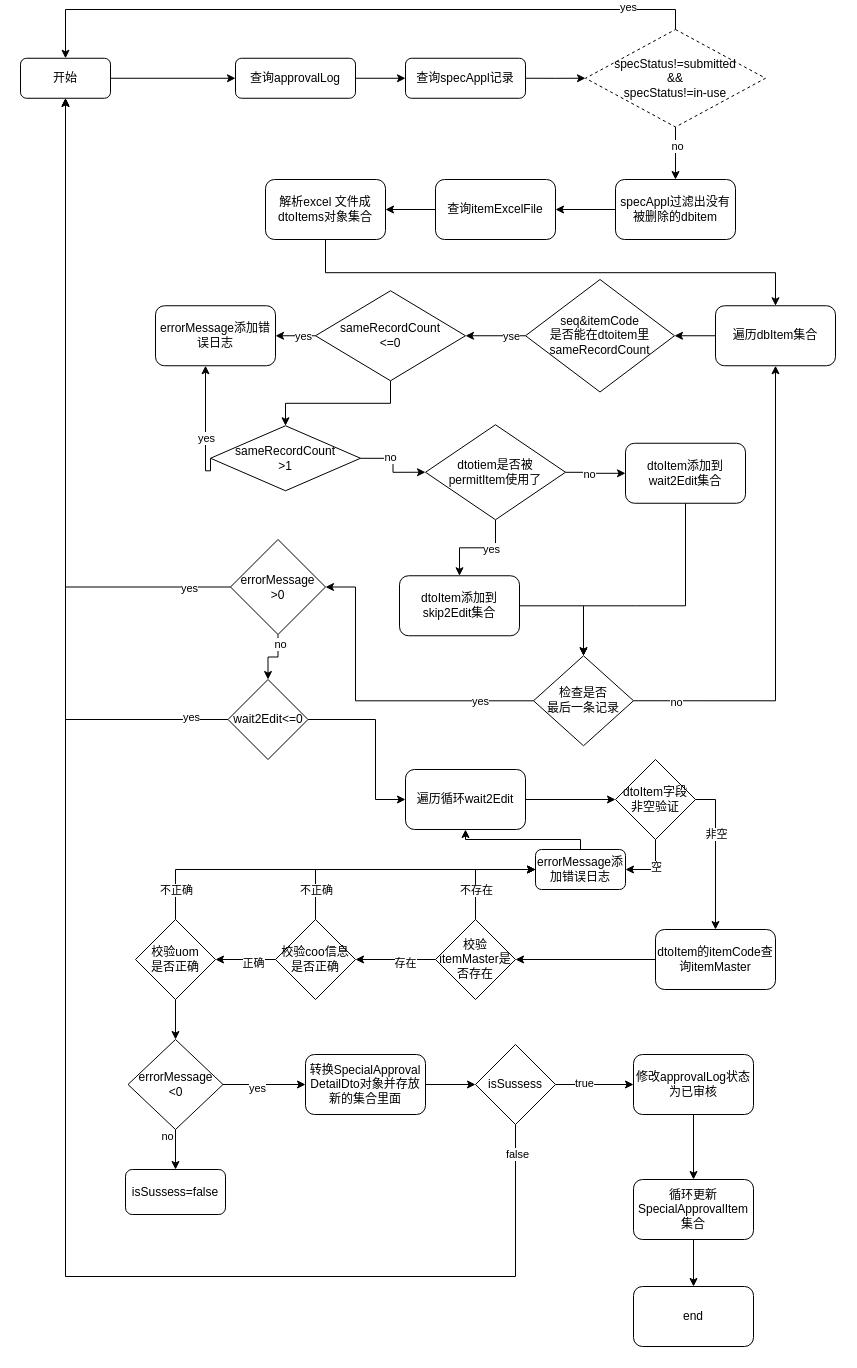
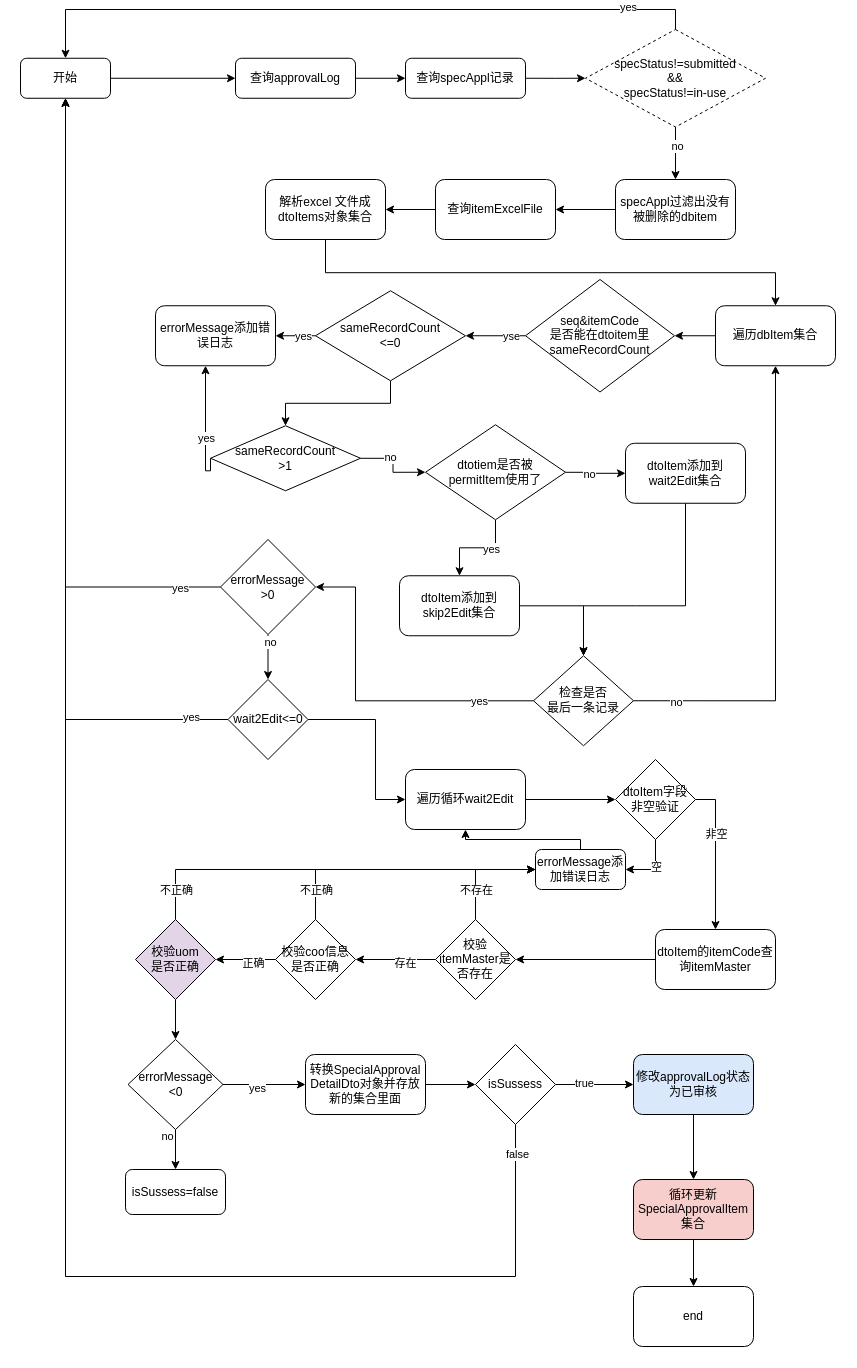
node "errorMessage >0": moved (278, 587) -> (268, 587)
node "校验uom 是否正确": fillcolor #ffffff -> #e1d5e7
node "修改approvalLog状态为已审核": fillcolor #ffffff -> #dae8fc
node "循环更新SpecialApprovalItem集合": fillcolor #ffffff -> #f8cecc
